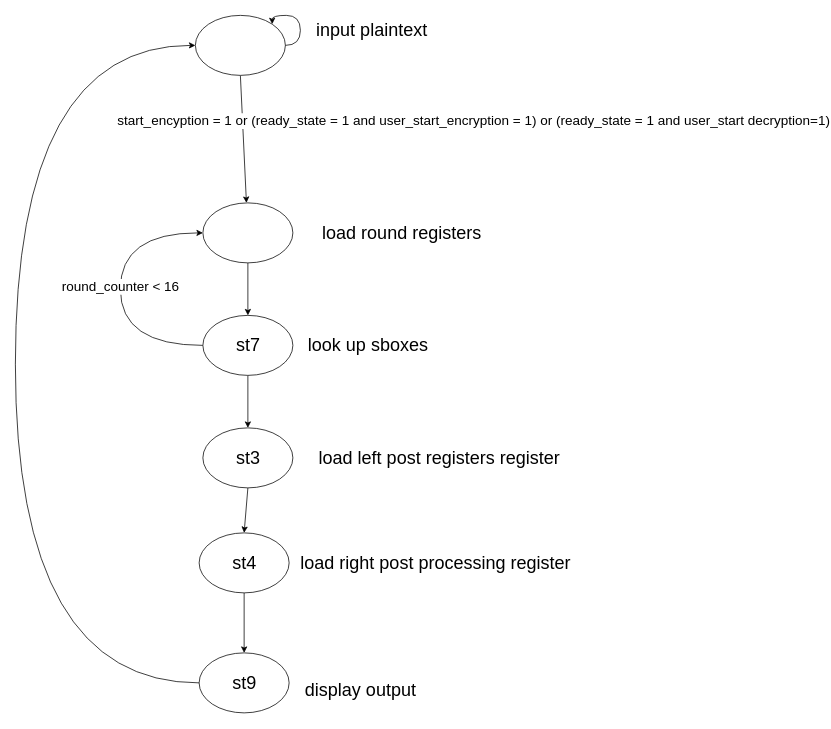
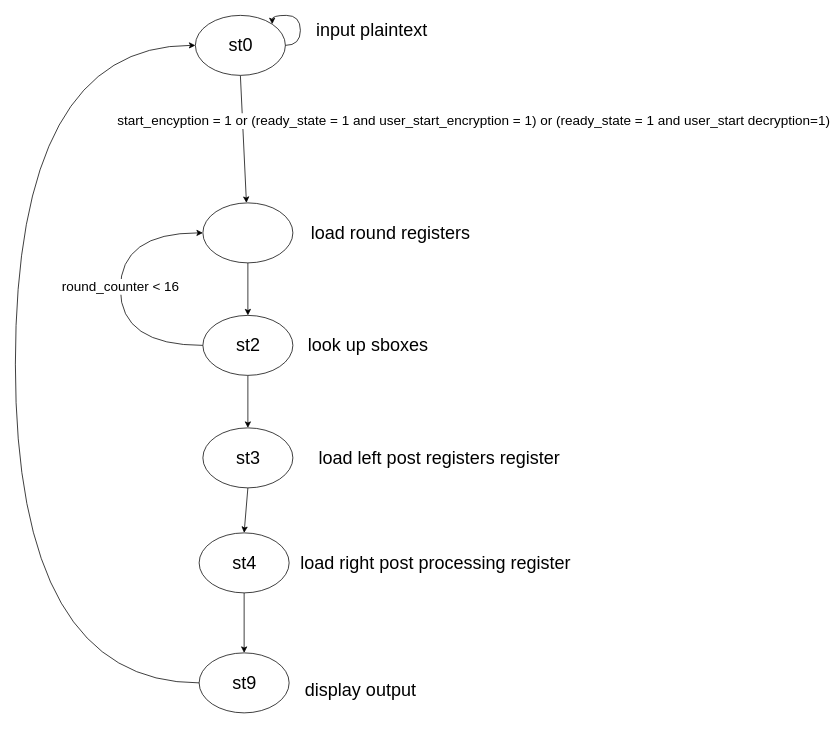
node "st0": added
node "load round registers": moved (402, 233) -> (390, 233)
node "st7": label "st7" -> "st2"
